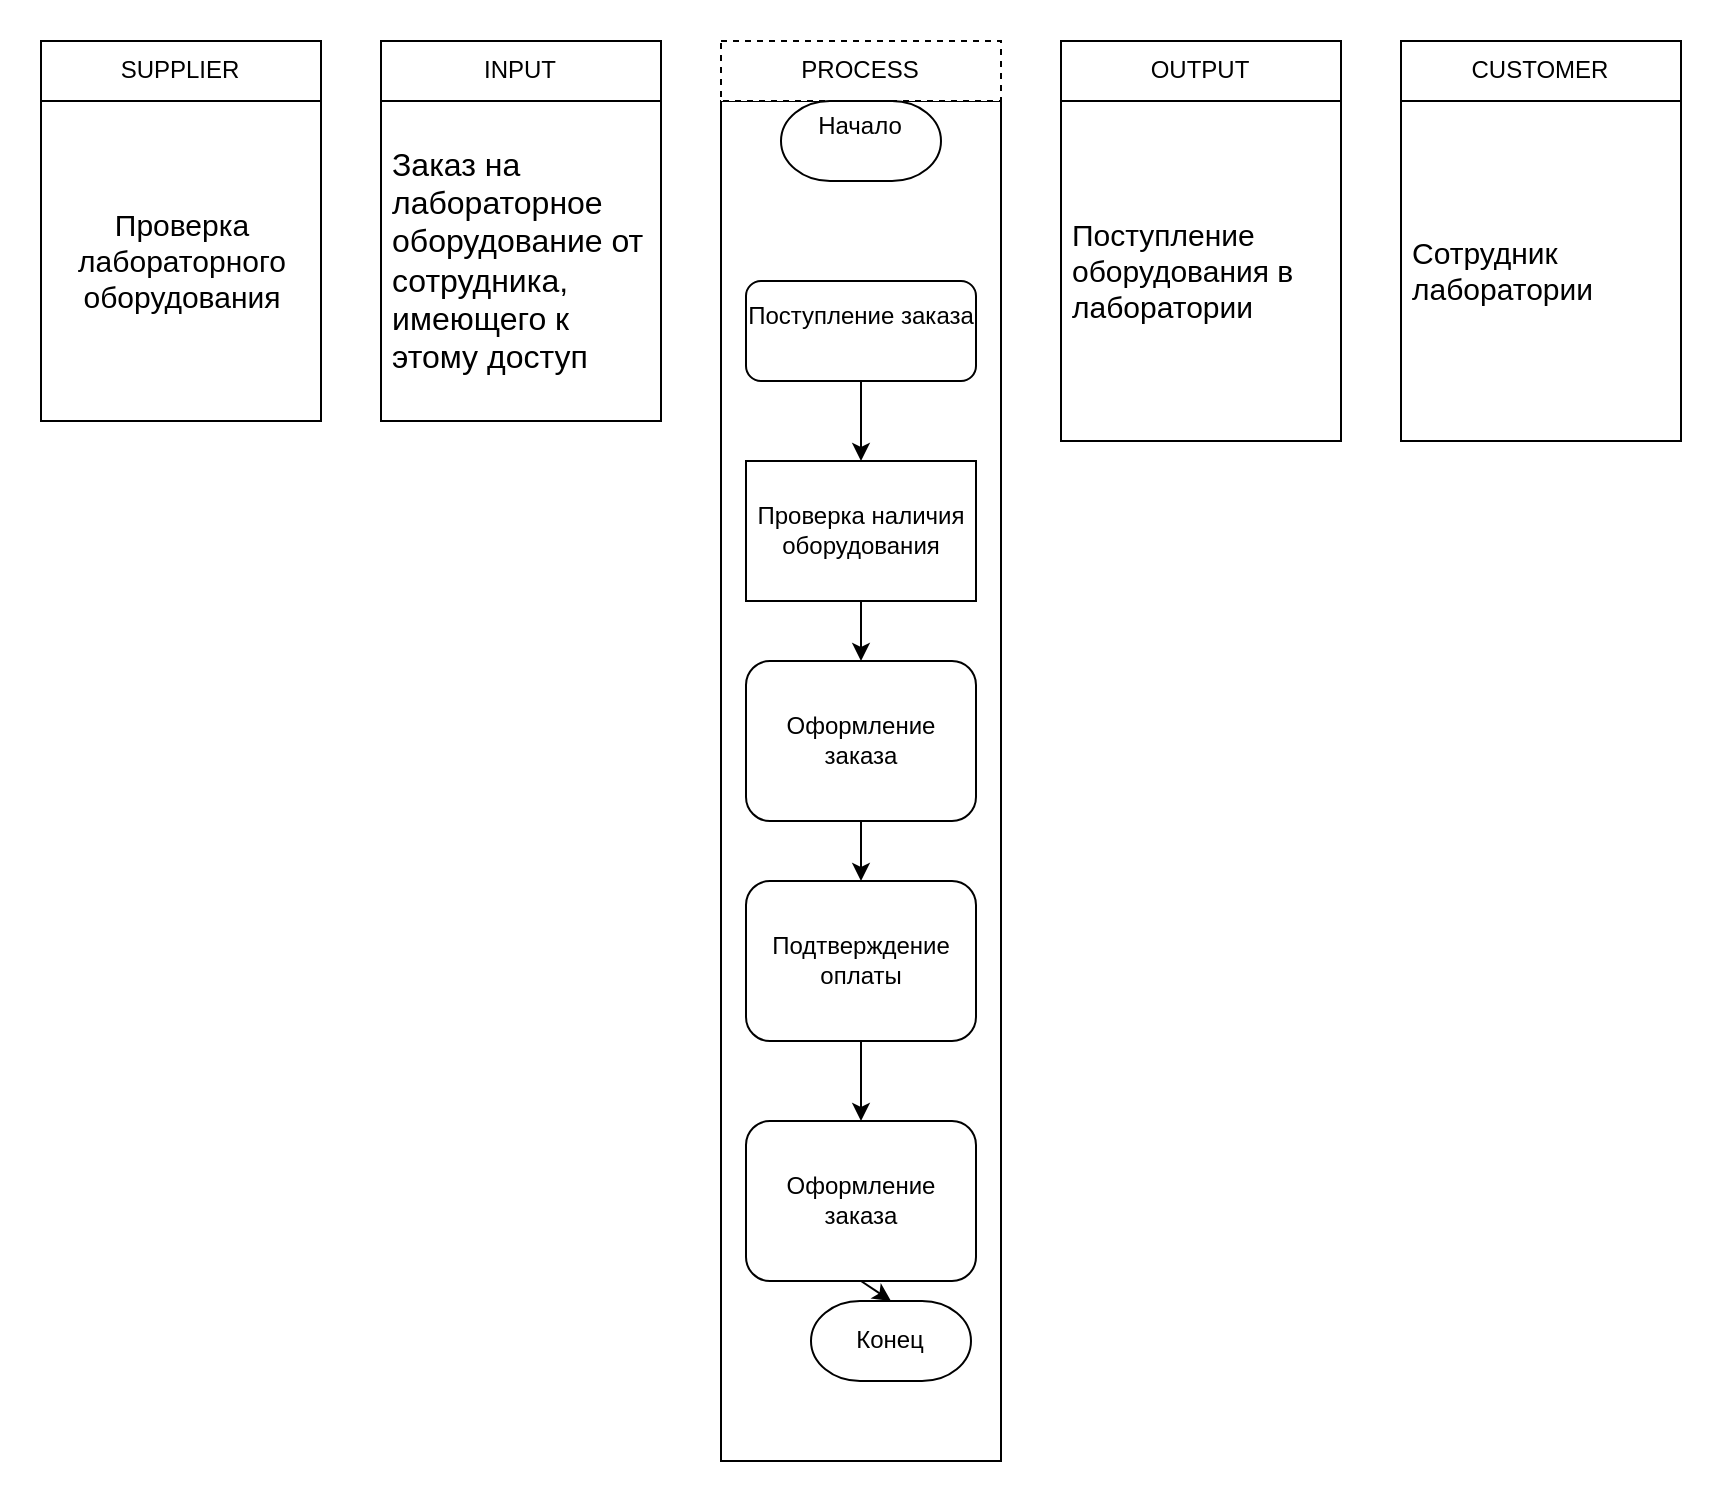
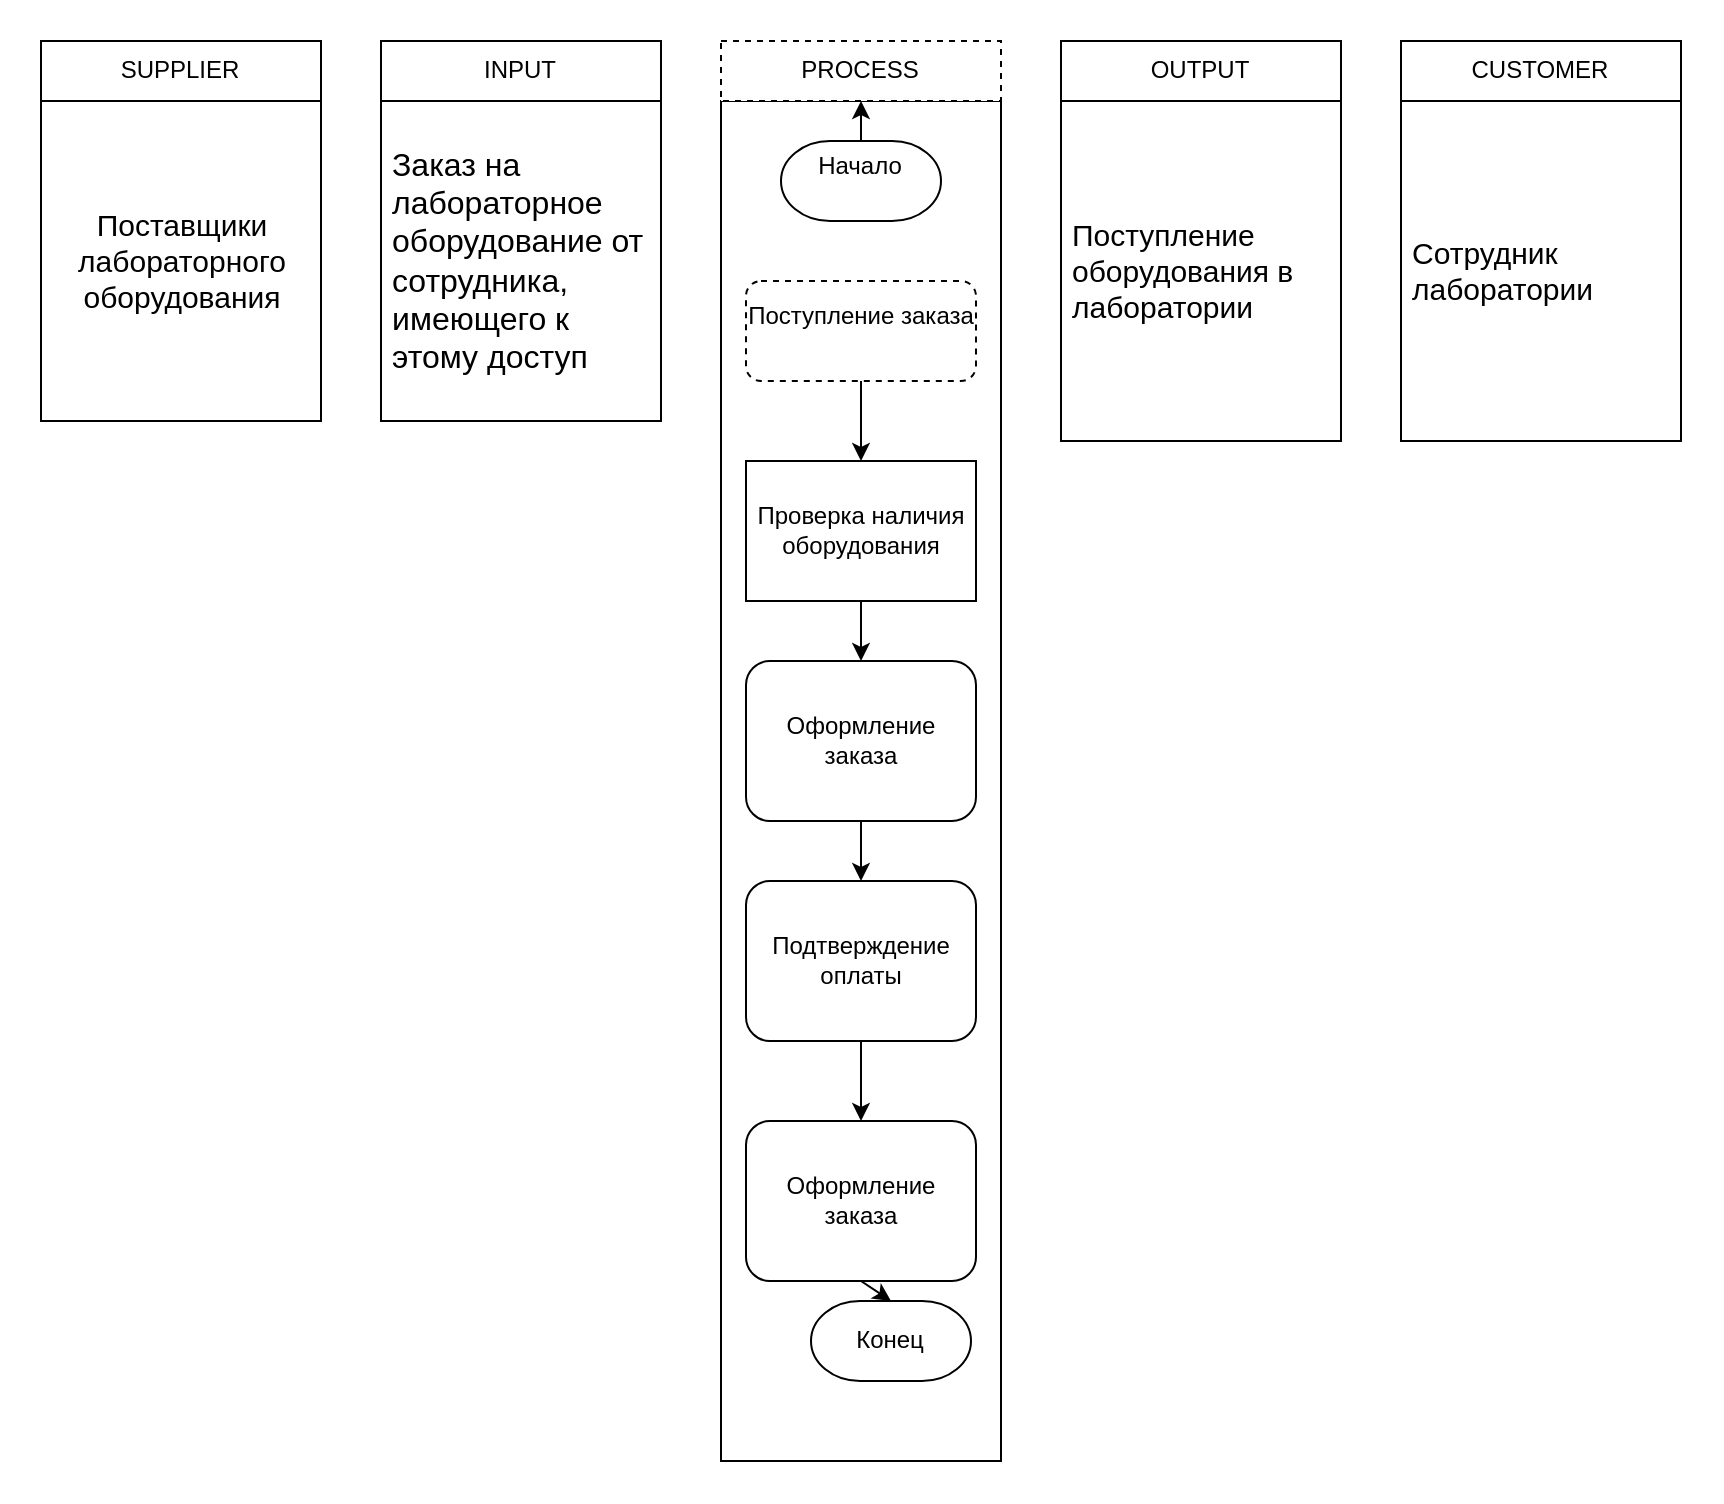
node "Начало": moved (861, 141) -> (861, 181)
node "Проверка лабораторного оборудования": label "Проверка лабораторного оборудования" -> "Поставщики лабораторного оборудования"
node "Поступление заказа": style solid -> dashed
